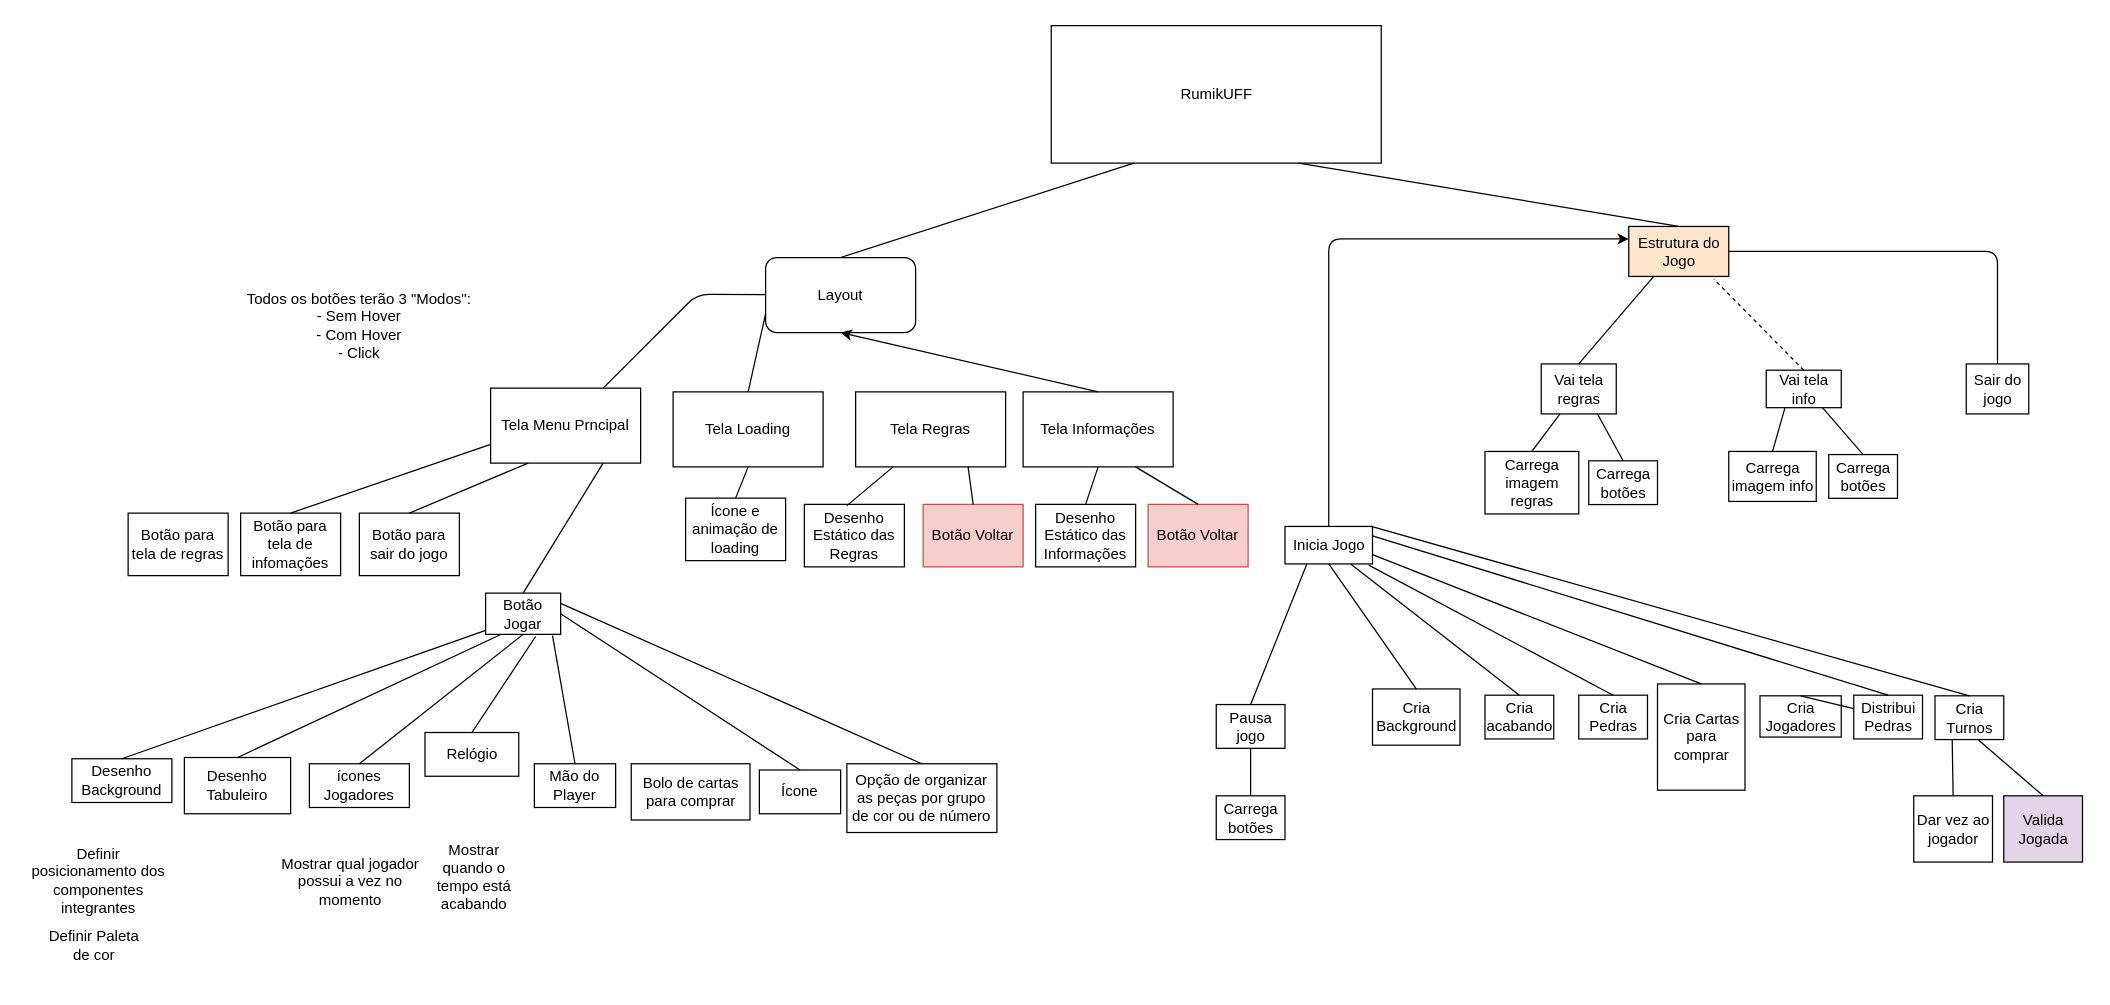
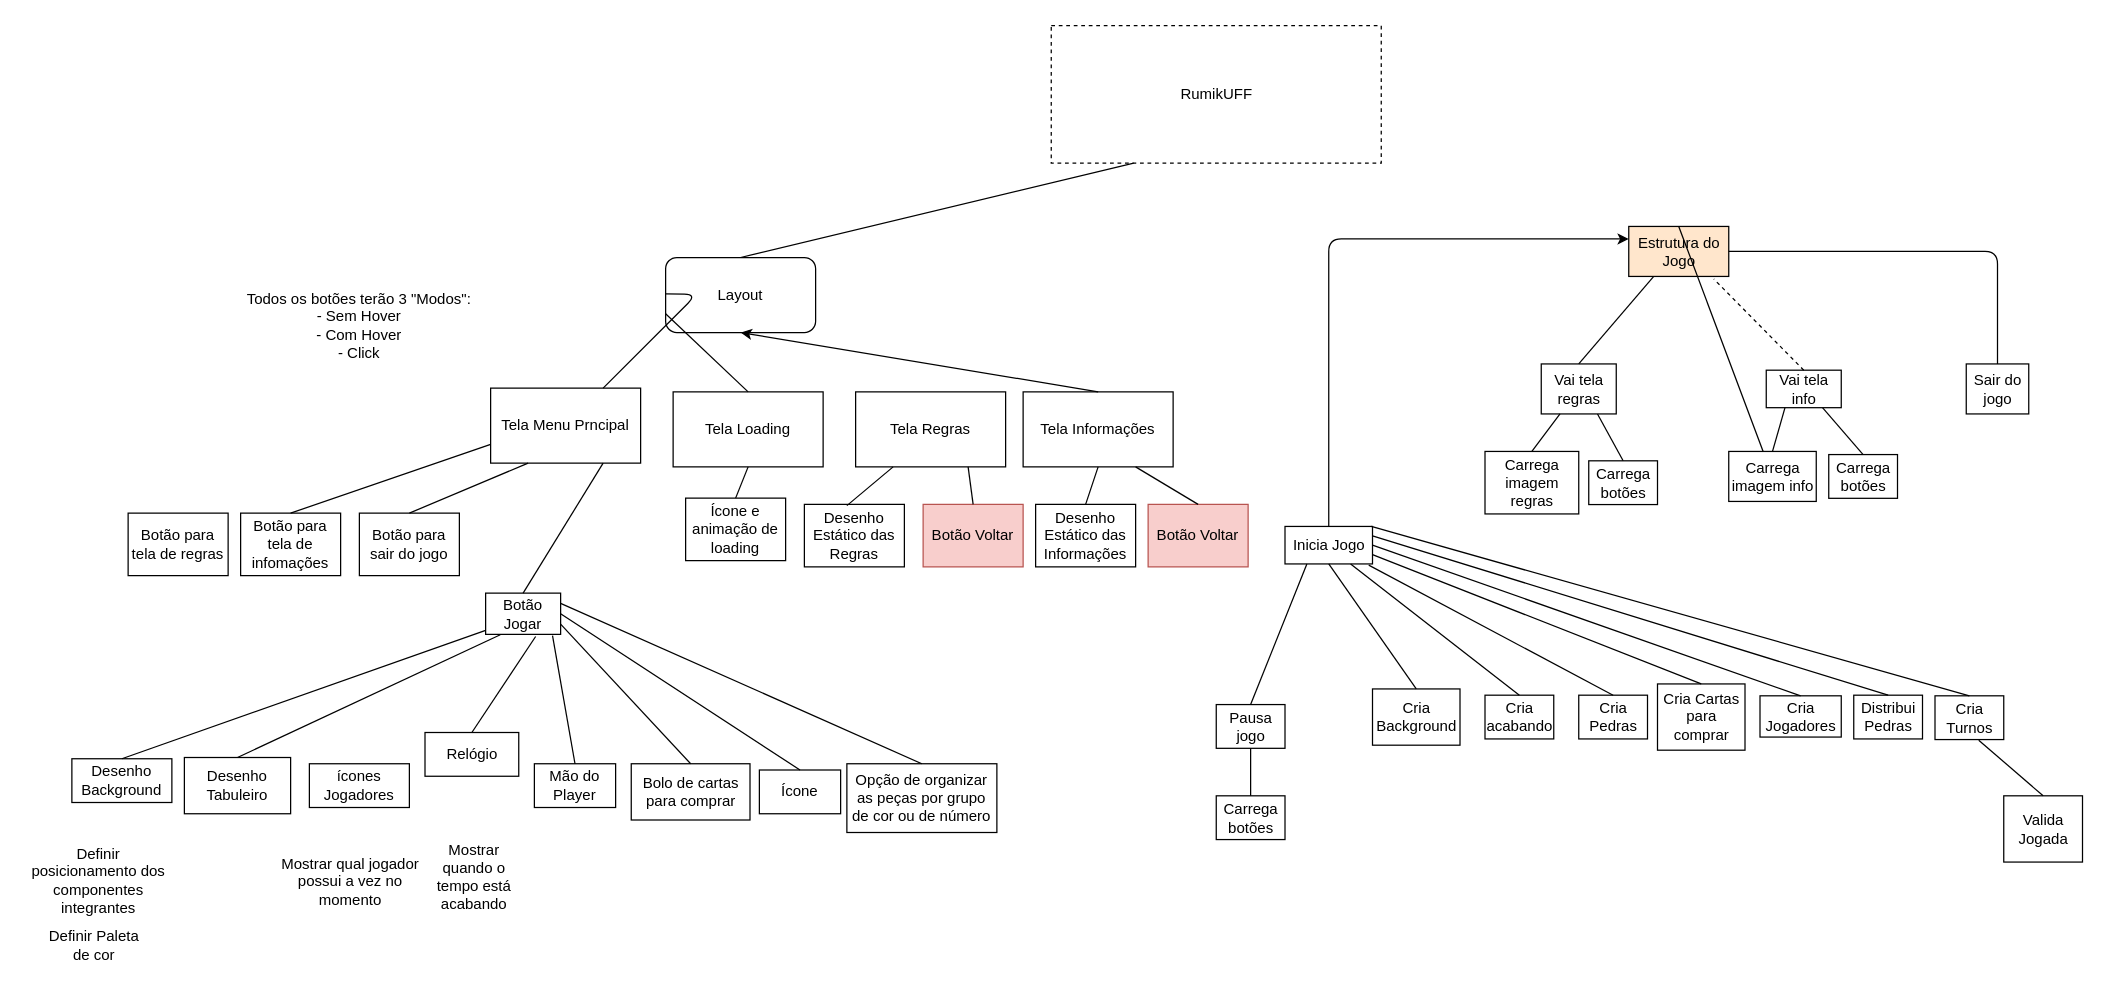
node "RumikUFF": style solid -> dashed
edge "RumikUFF" -- "Estrutura do Jogo": now "Carrega imagem info" -- "Estrutura do Jogo"
node "Layout": moved (841, 295) -> (741, 295)
edge "Botão Jogar" -- "Bolo de cartas para comprar": added
edge "Botão Jogar" -- "ícones Jogadores": removed
edge "Cria Jogadores" -- "Distribui Pedras": now "Cria Jogadores" -- "Inicia Jogo"
node "Cria Cartas para comprar": size 88x106 -> 88x66
edge "Cria Turnos" -- "Dar vez ao jogador": removed
node "Dar vez ao jogador": removed
node "Valida Jogada": fillcolor #e1d5e7 -> #ffffff
